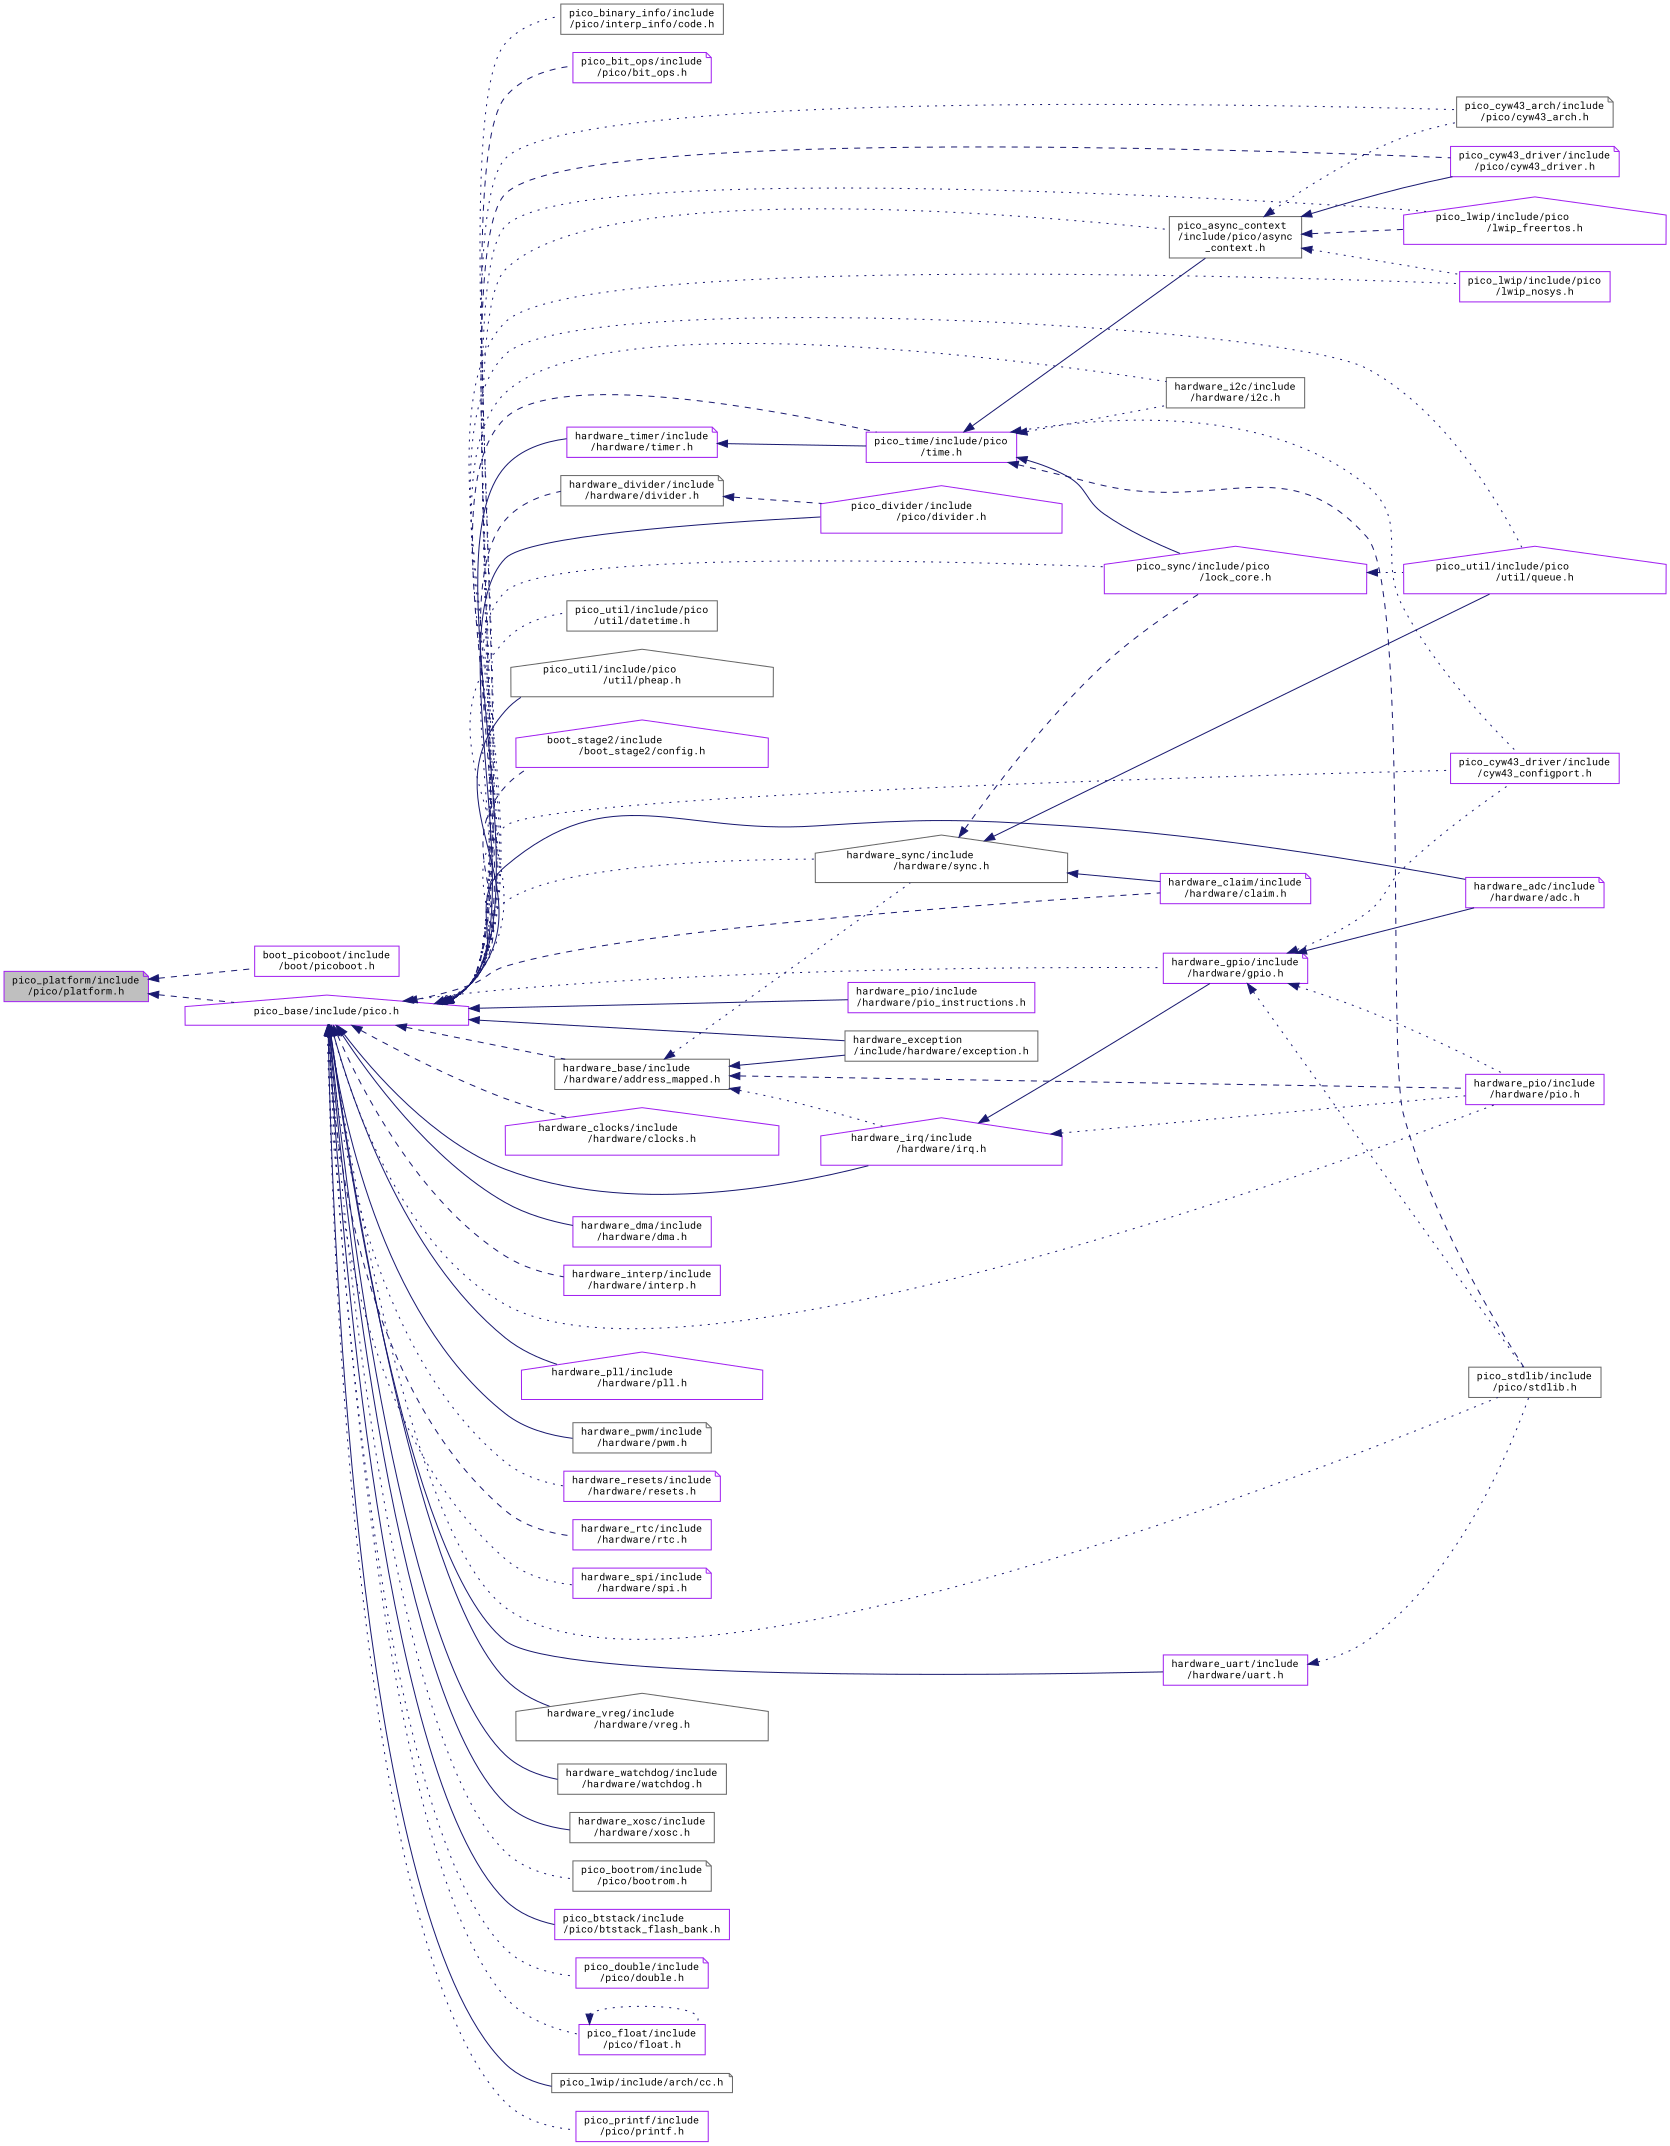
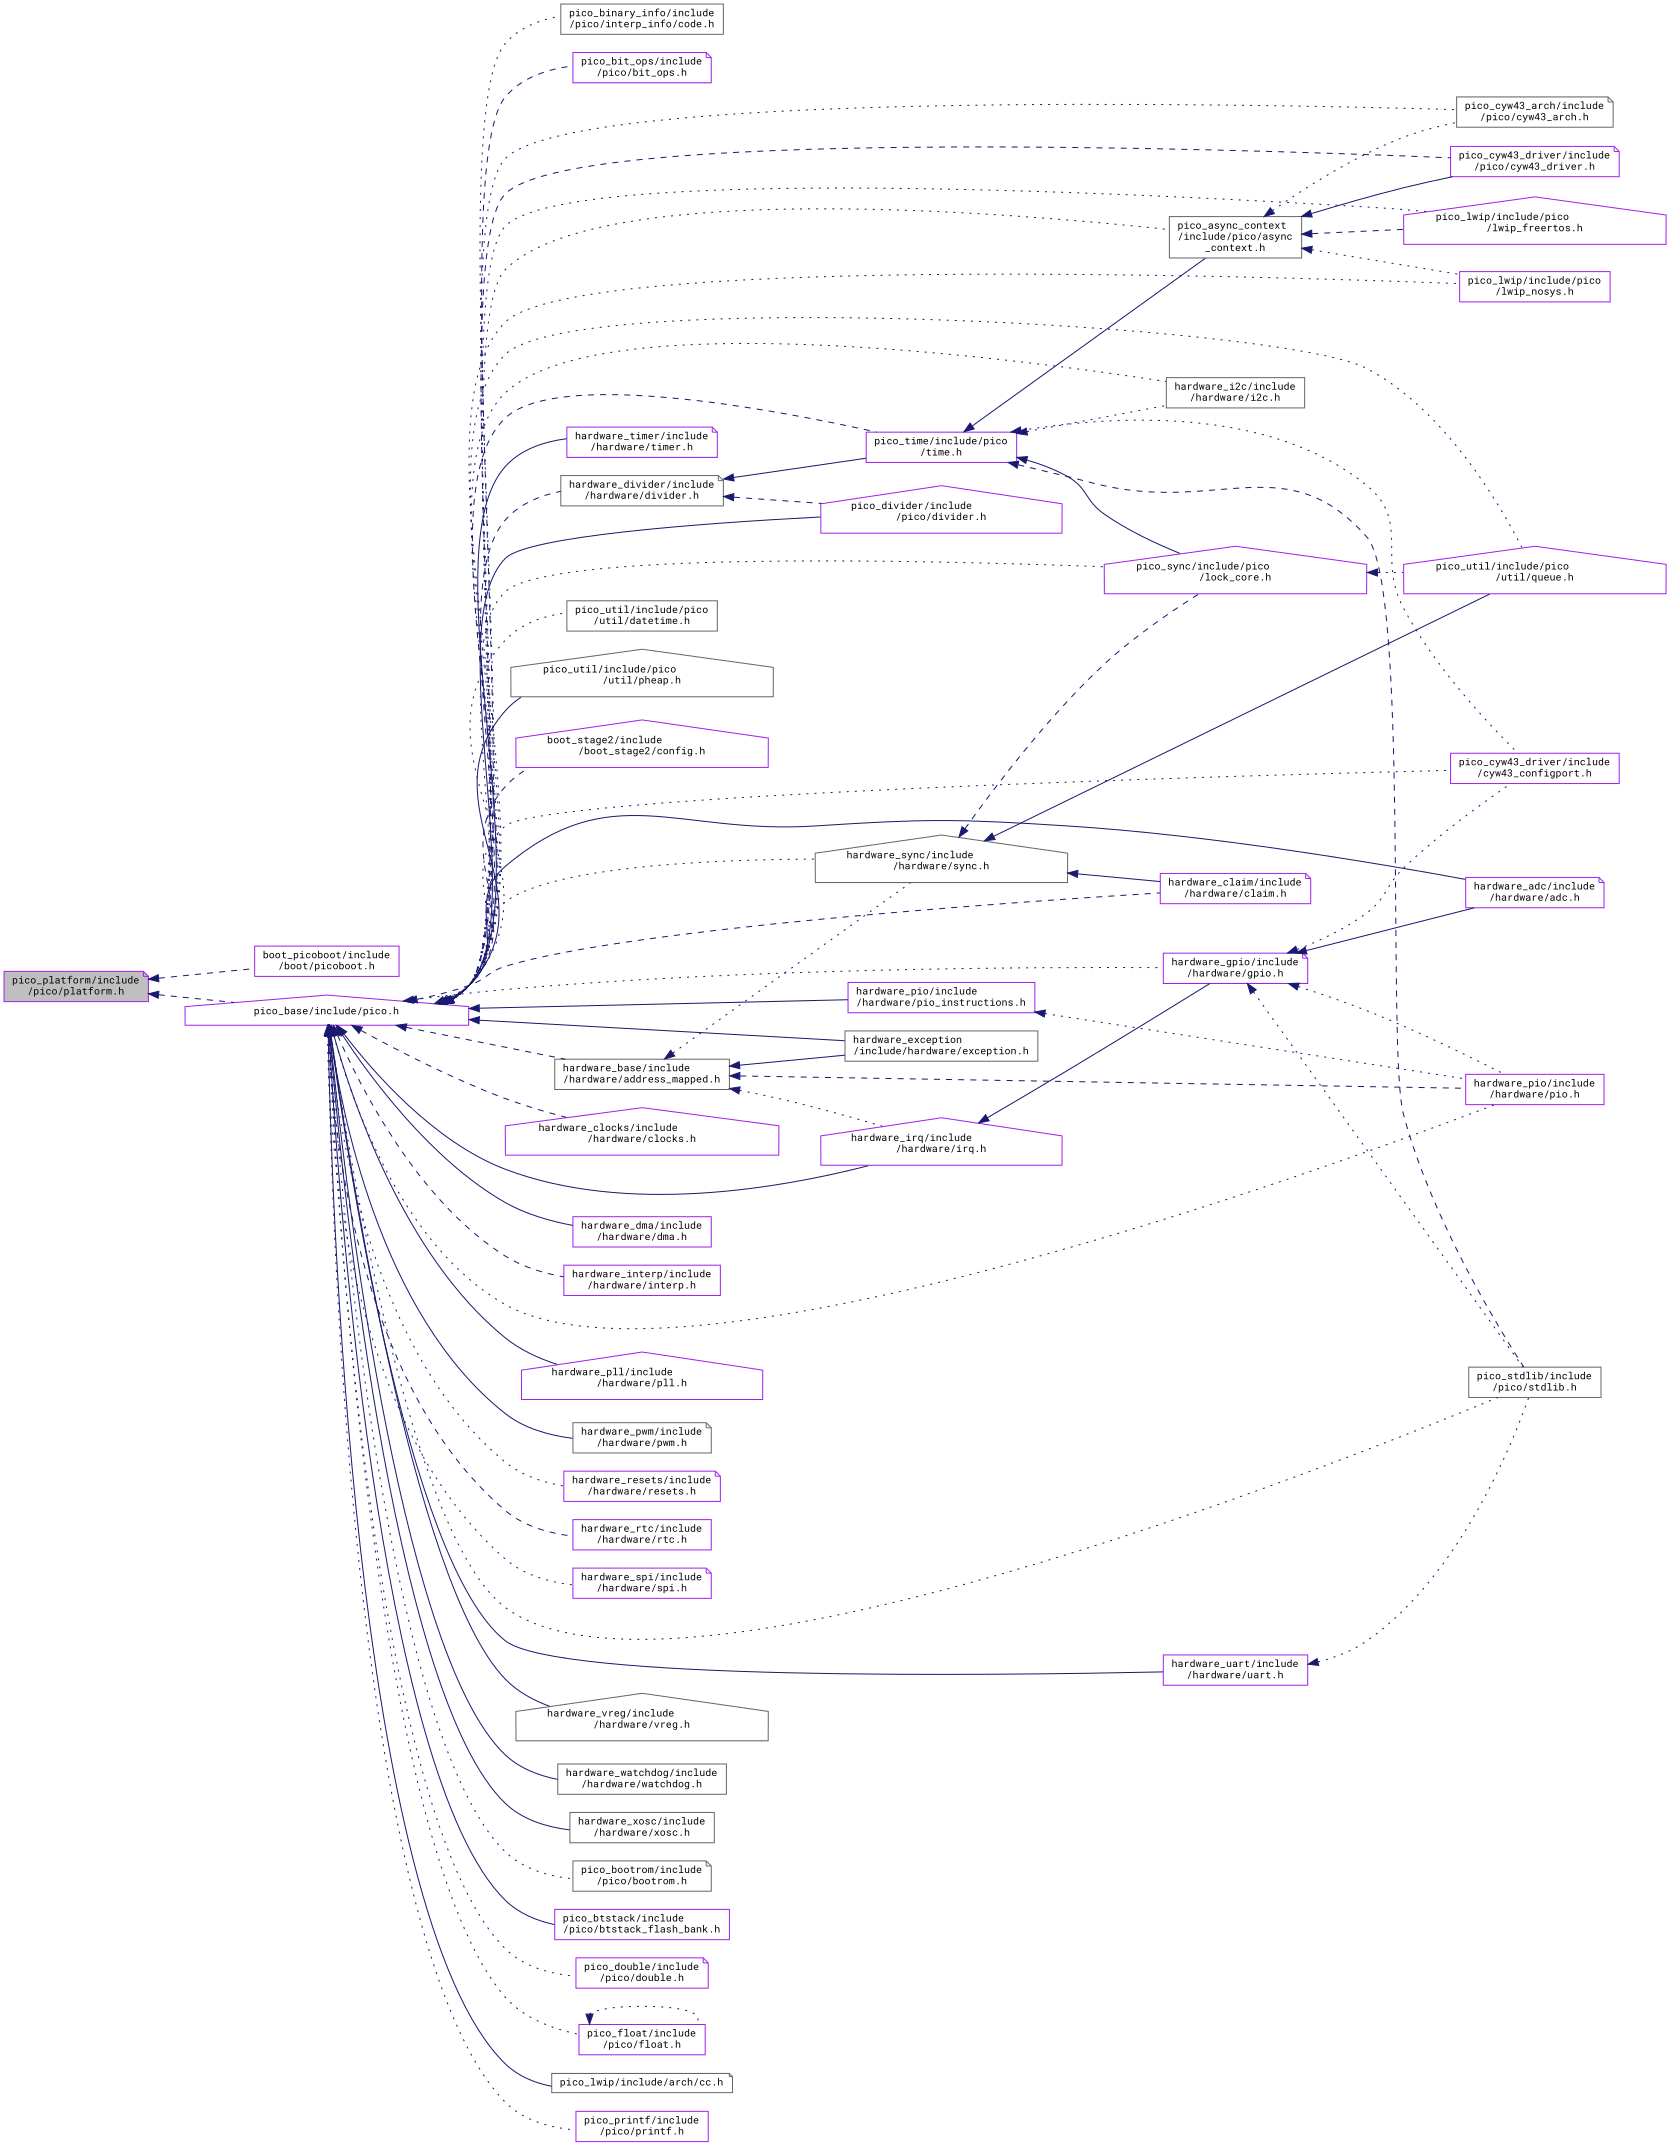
edge "pico_time/include/pico /time.h" -> "hardware_timer/include /hardware/timer.h": now "pico_time/include/pico /time.h" -> "hardware_divider/include /hardware/divider.h"
edge "hardware_pio/include /hardware/pio.h" -> "hardware_irq/include /hardware/irq.h": now "hardware_pio/include /hardware/pio.h" -> "hardware_pio/include /hardware/pio_instructions.h"
